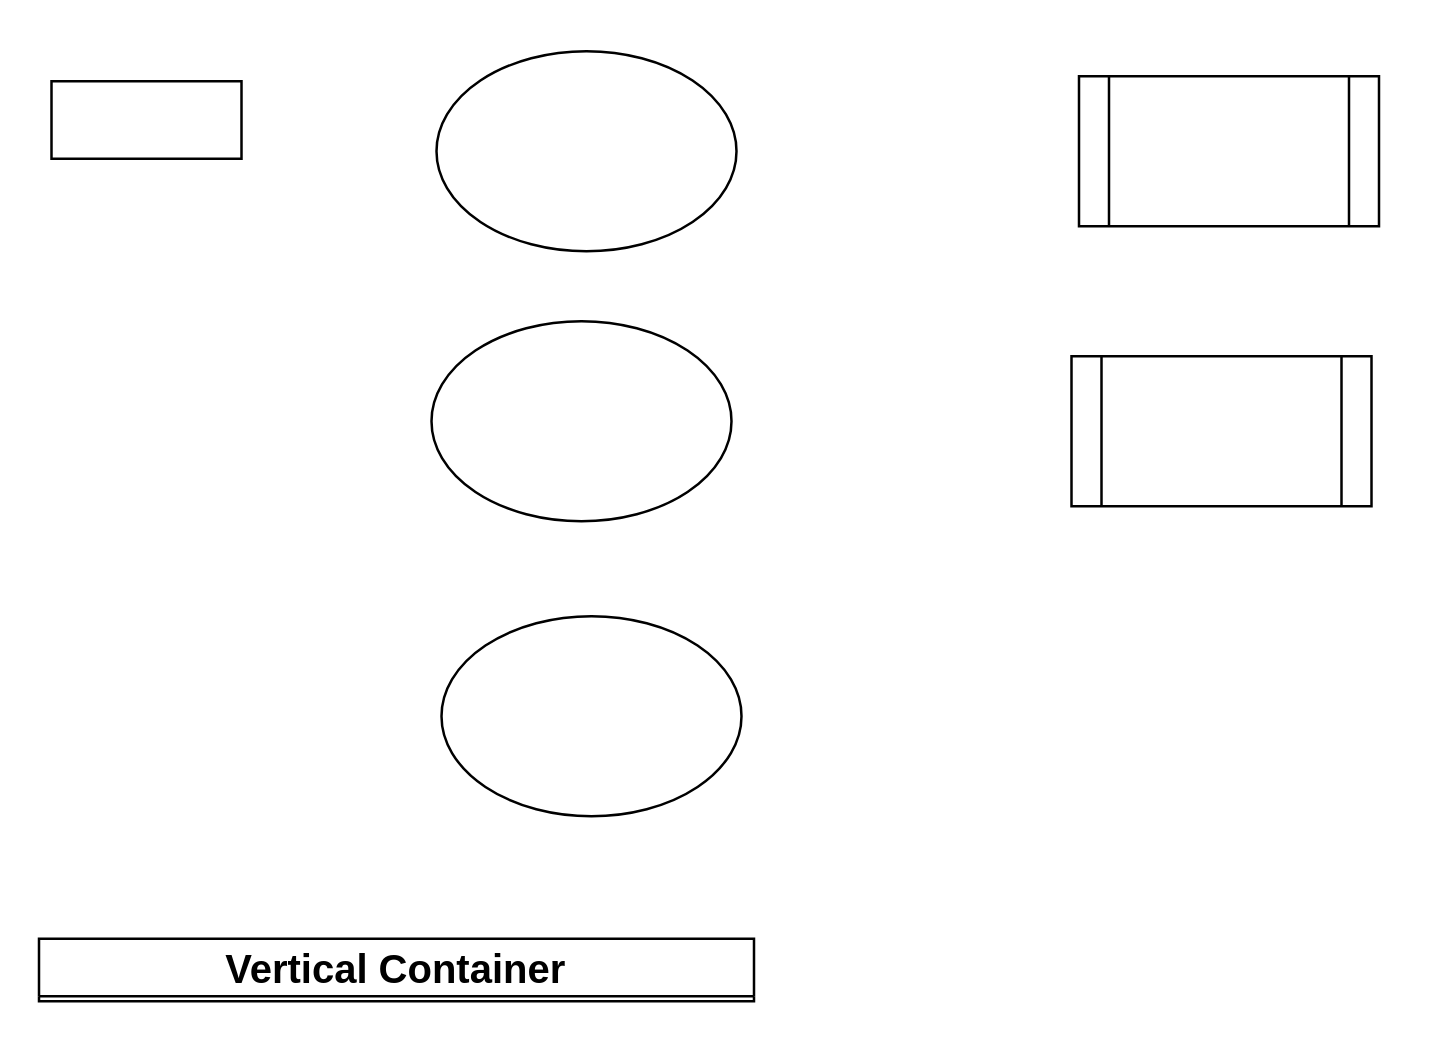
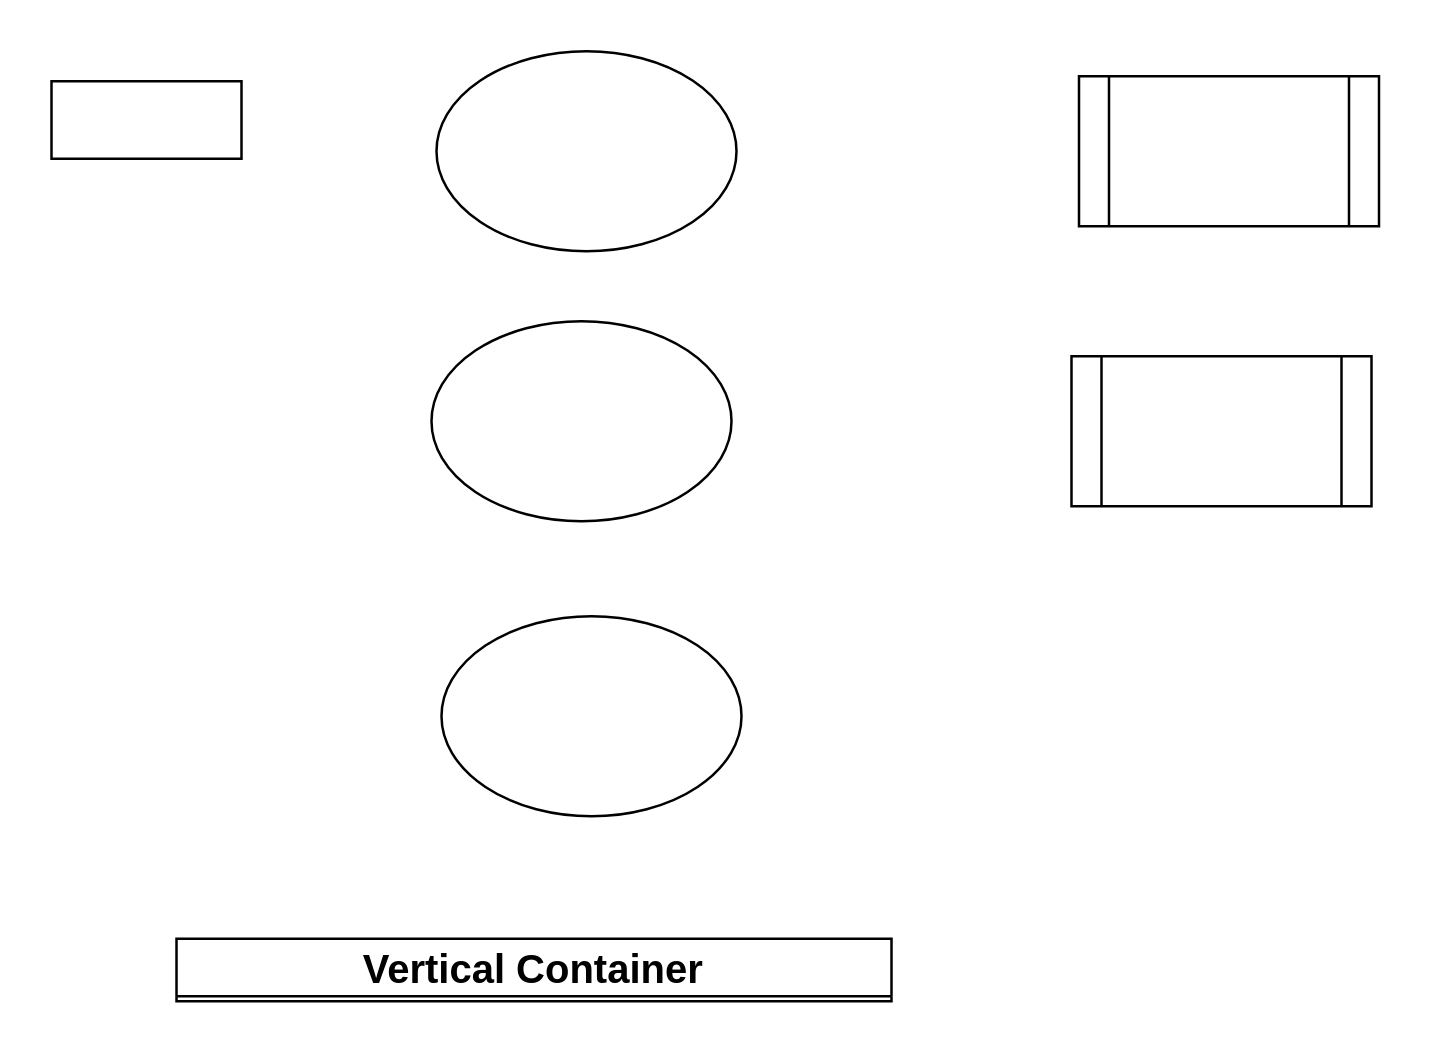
node "Vertical Container": moved (396, 970) -> (534, 970)
